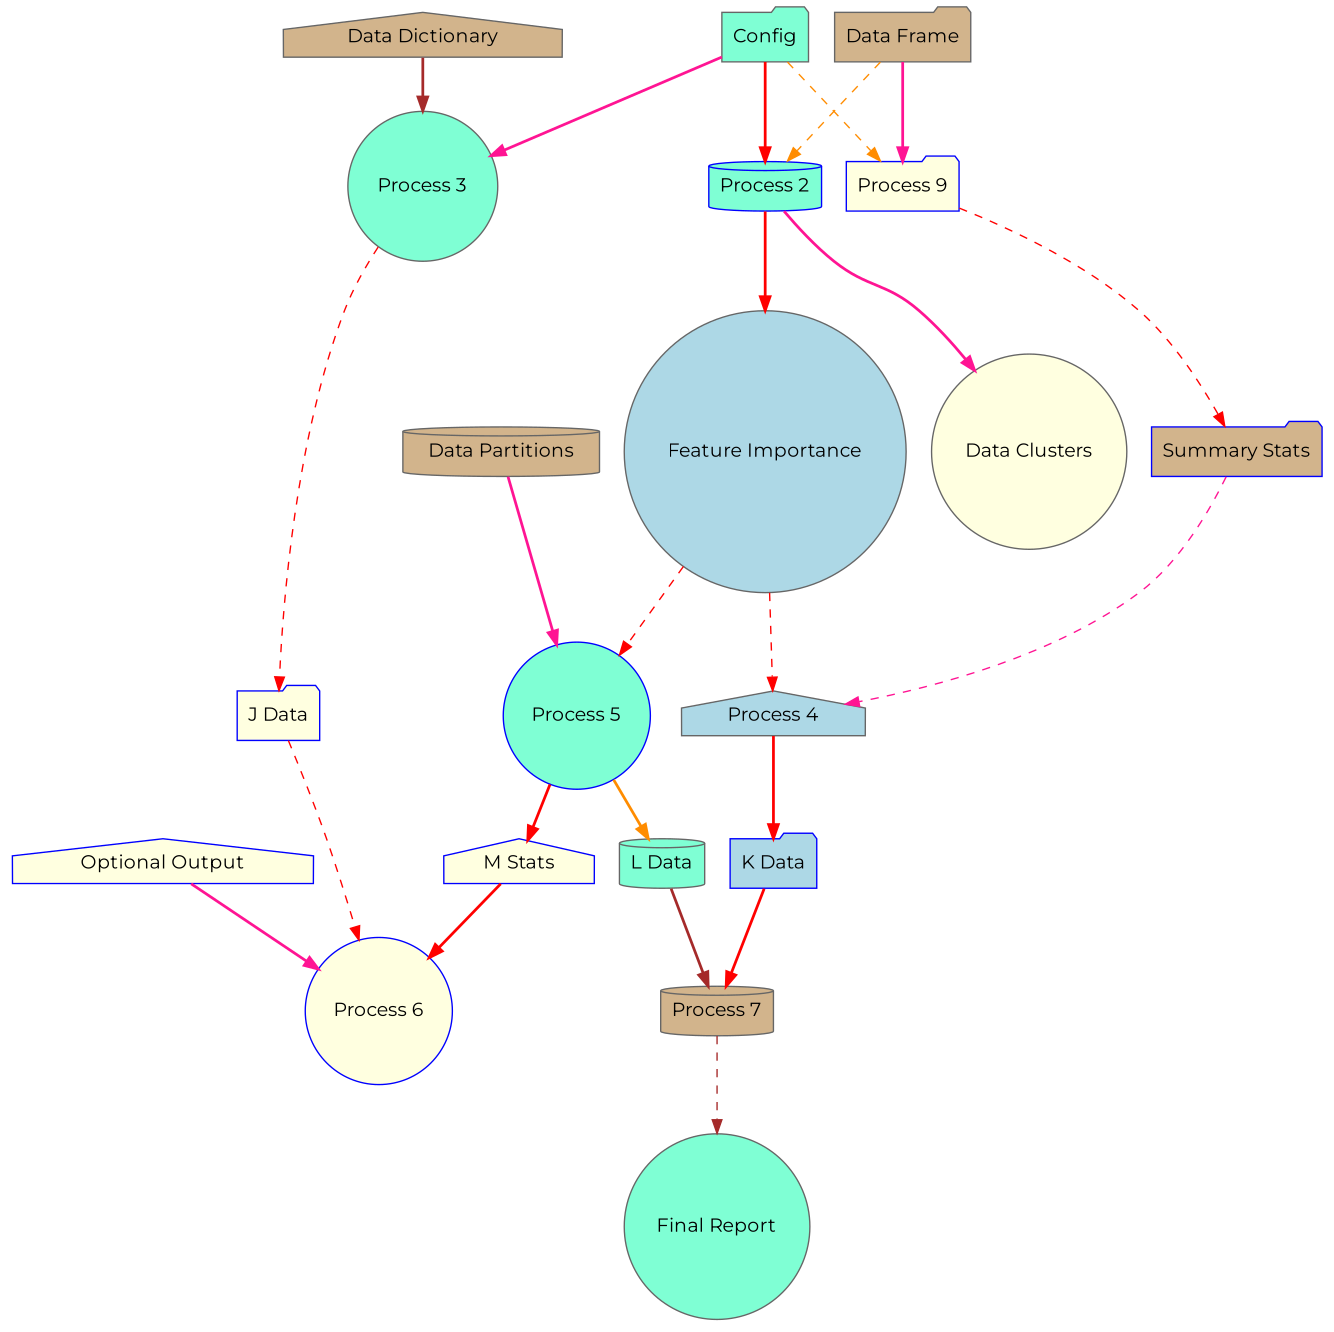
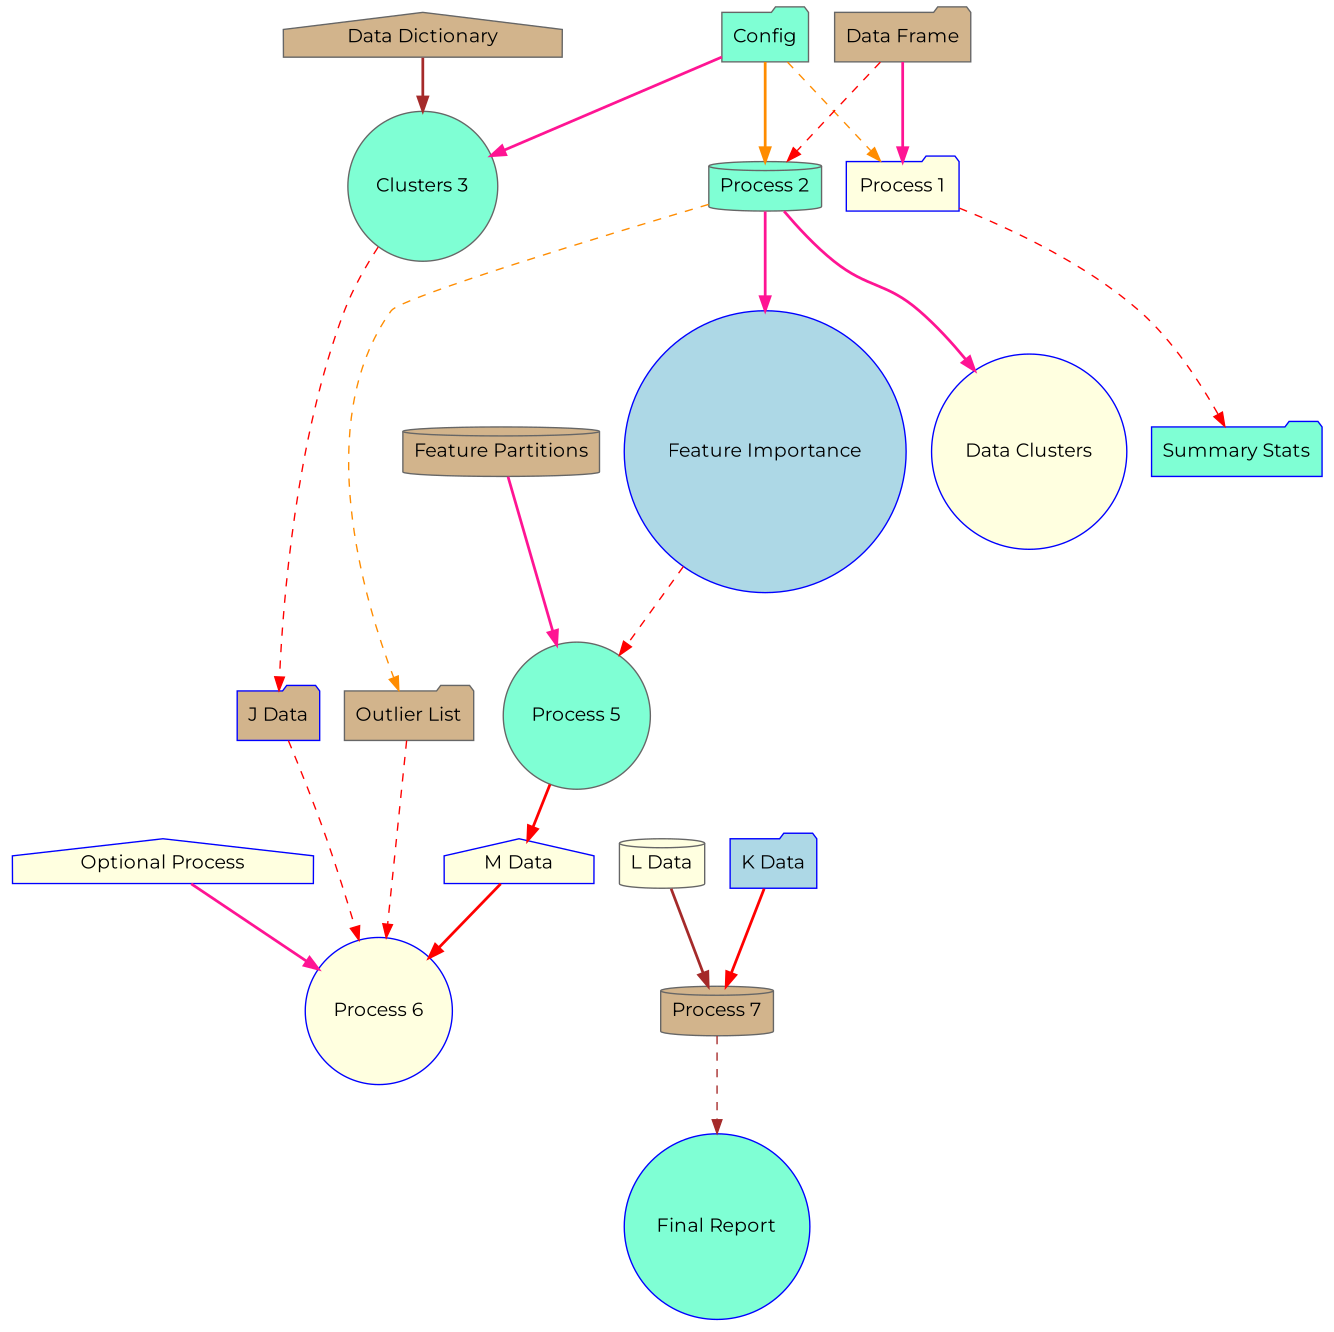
edge "Data Frame" -> "Process 2": color darkorange -> red
edge "Config" -> "Process 2": color red -> darkorange
node "Process 3": label "Process 3" -> "Clusters 3"
node "Process 2": color blue -> gray40
node "Process 9": label "Process 9" -> "Process 1"
edge "Process 2" -> "Feature Importance": color red -> deeppink
node "Data Partitions": label "Data Partitions" -> "Feature Partitions"
node "Feature Importance": color gray40 -> blue
node "Data Clusters": color gray40 -> blue
node "Summary Stats": fillcolor tan -> aquamarine
node "J Data": fillcolor lightyellow -> tan
node "Outlier List": added
node "Process 5": color blue -> gray40
node "Process 4": removed
edge "Process 5" -> "L Data": removed
node "Optional Output": label "Optional Output" -> "Optional Process"
node "M Stats": label "M Stats" -> "M Data"
node "L Data": fillcolor aquamarine -> lightyellow
node "Final Report": color gray40 -> blue
